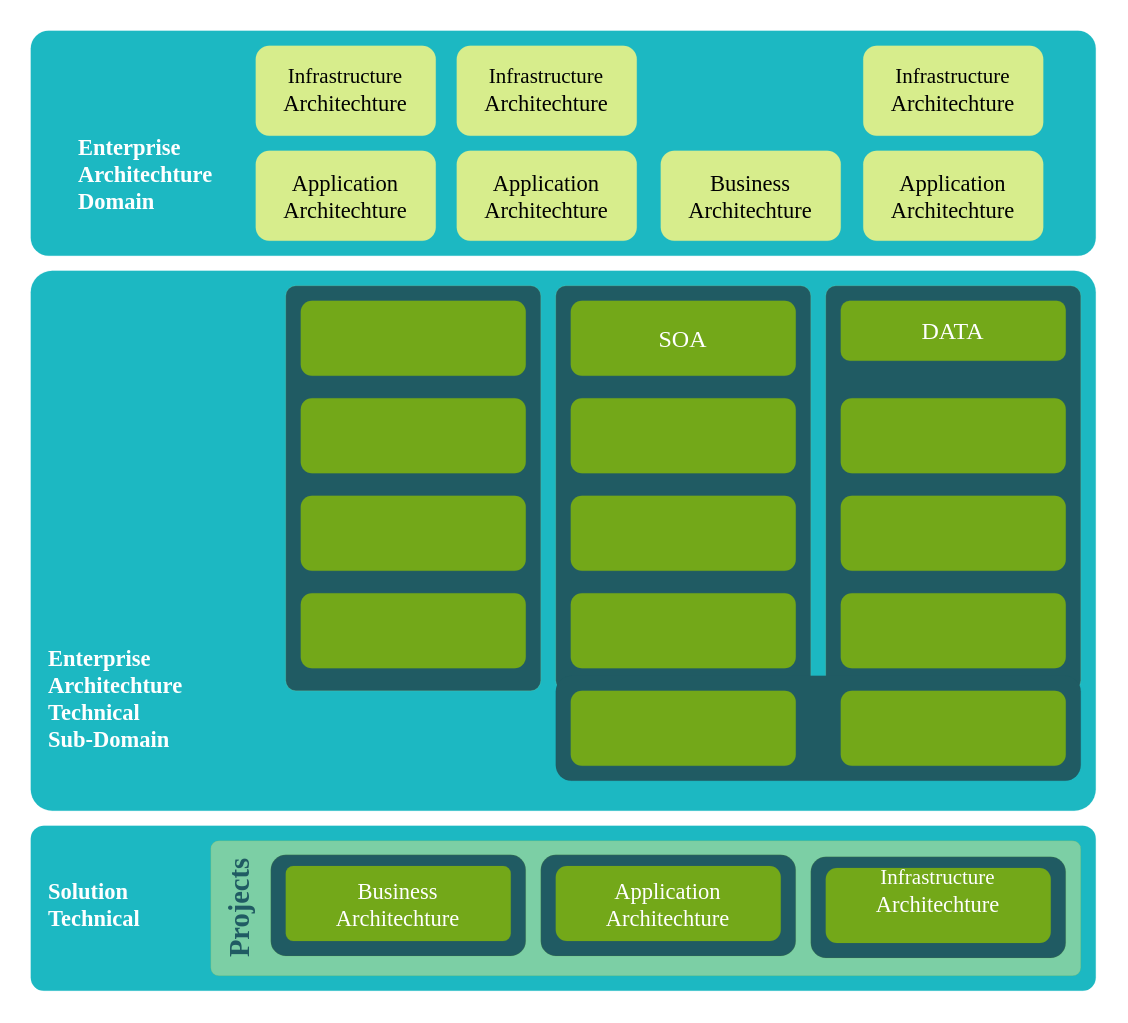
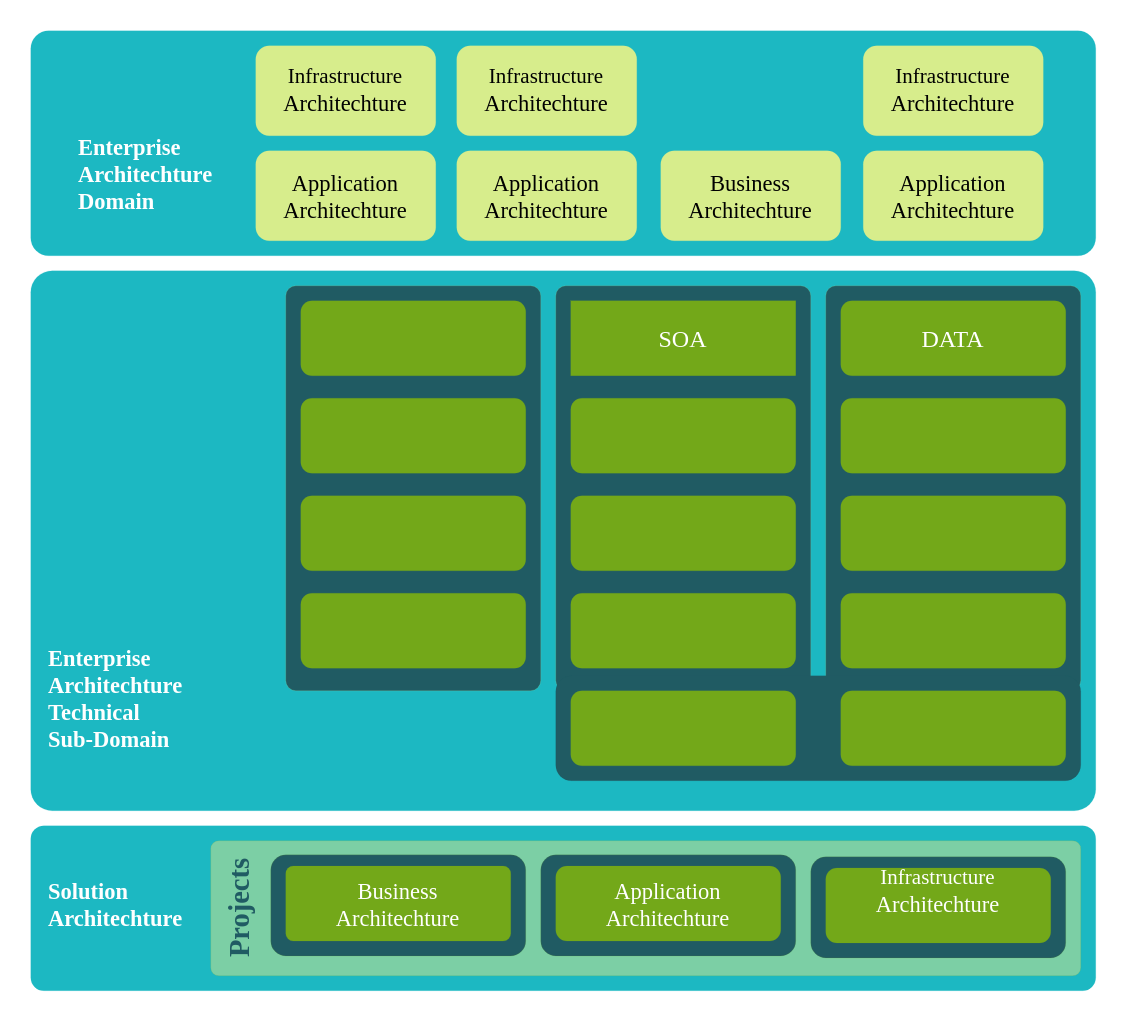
node "DATA": size 225x60 -> 225x75
node "SOA": shape rounded rectangle -> rectangle
node "Solution Technical": label "Solution Technical" -> "Solution Architechture"
